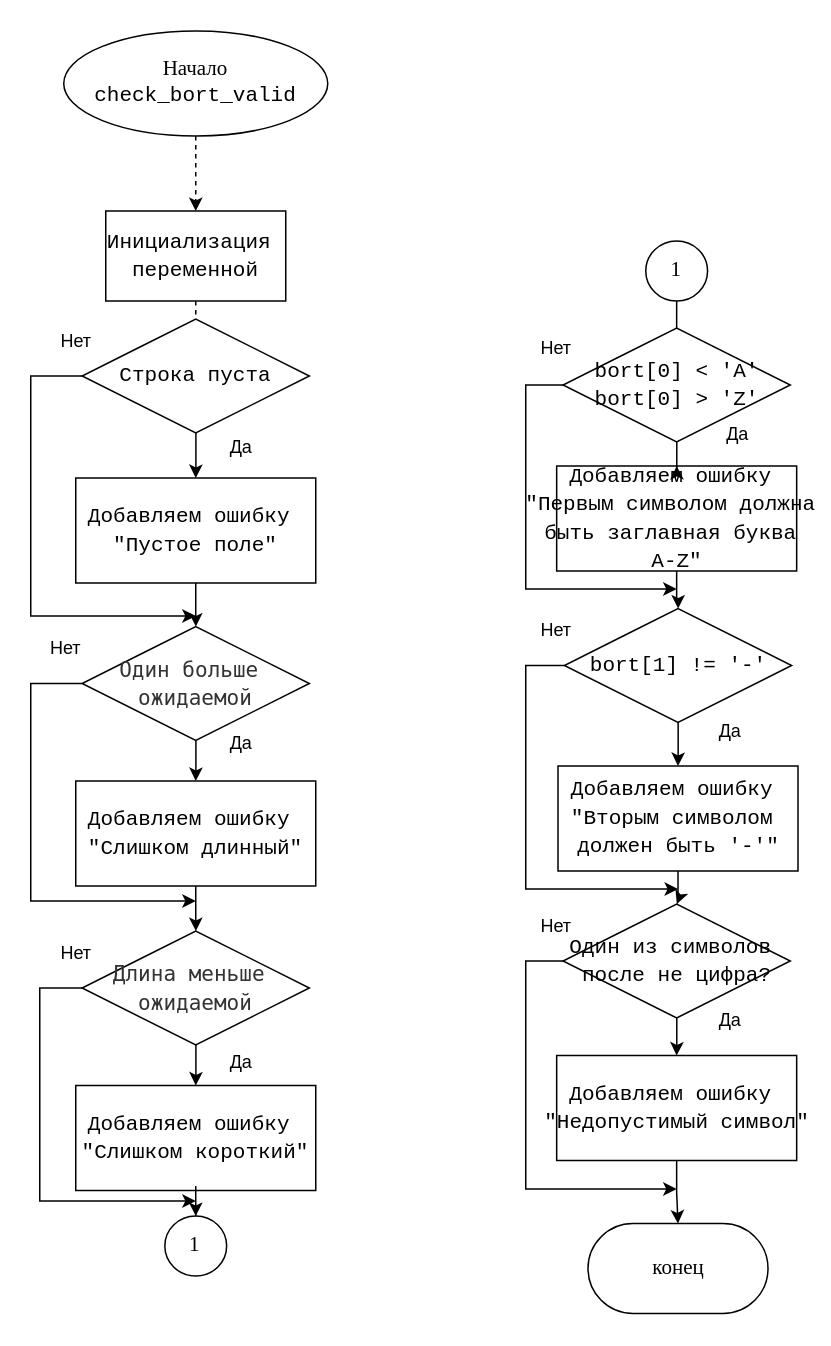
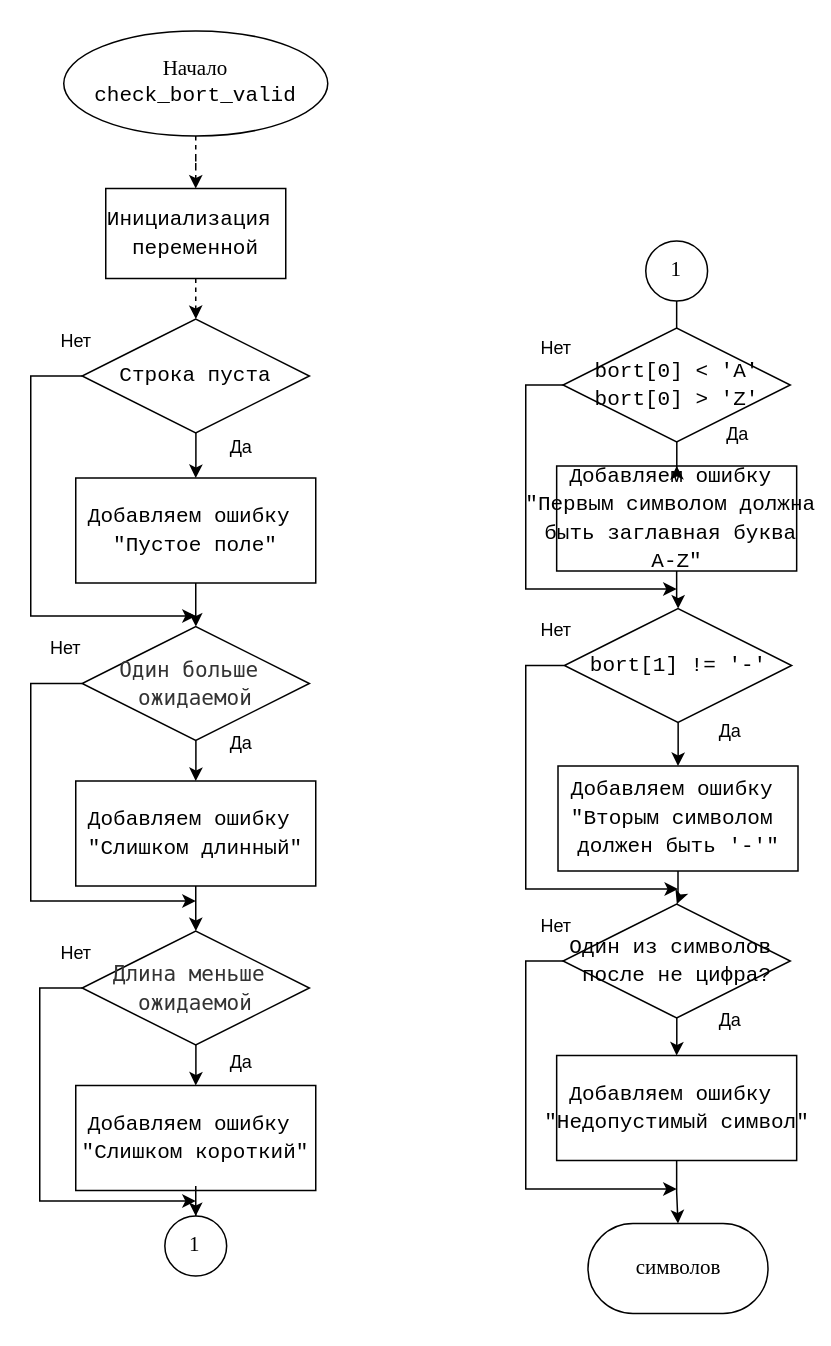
node "Инициализация переменной": moved (196, 256) -> (196, 233)
node "конец": label "конец" -> "символов"
